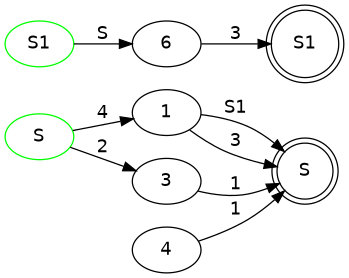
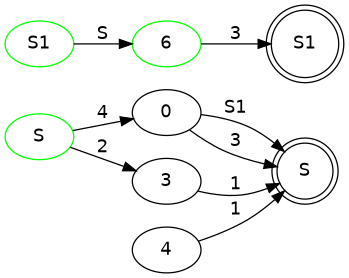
node "6": color black -> green
node "1": label "1" -> "0"
